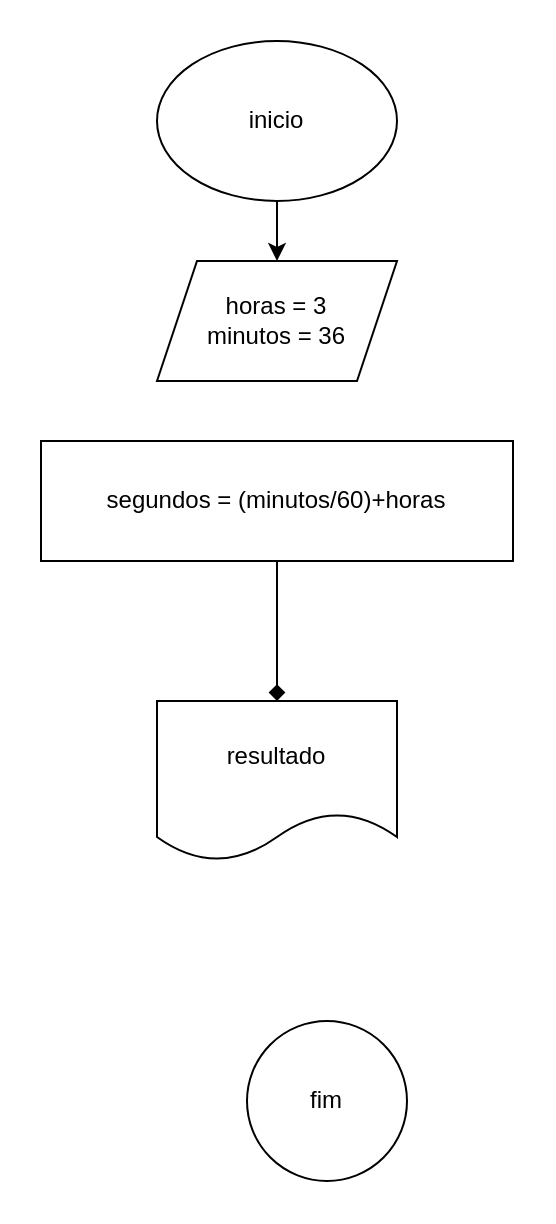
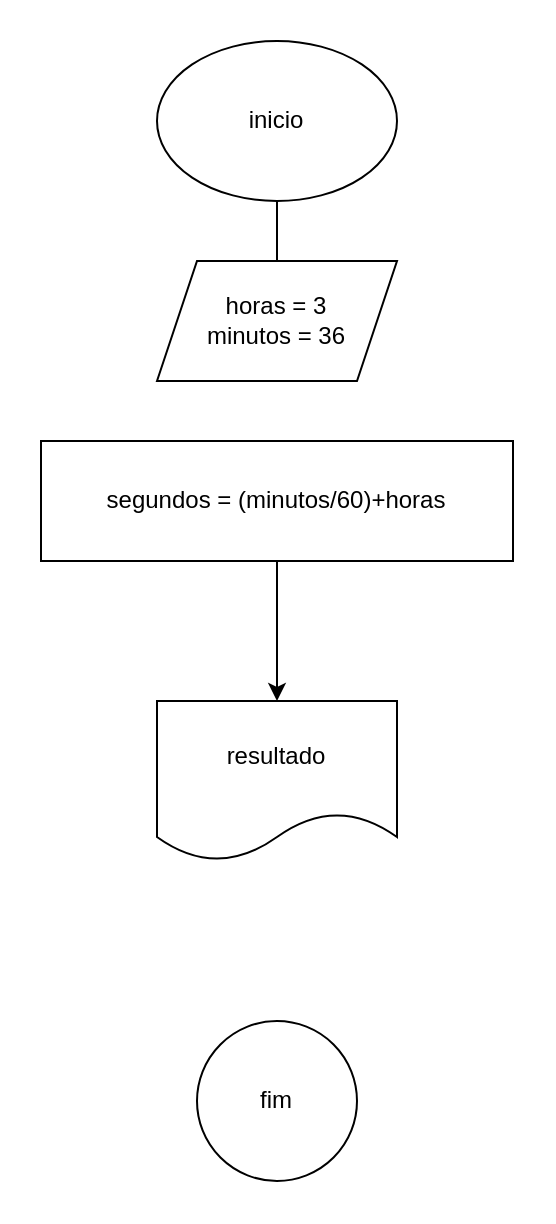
edge "inicio" -> "horas = 3 minutos = 36": arrowhead classic -> none
edge "segundos = (minutos/60)+horas" -> "resultado": arrowhead diamond -> classic
node "fim": moved (327, 1101) -> (277, 1101)
